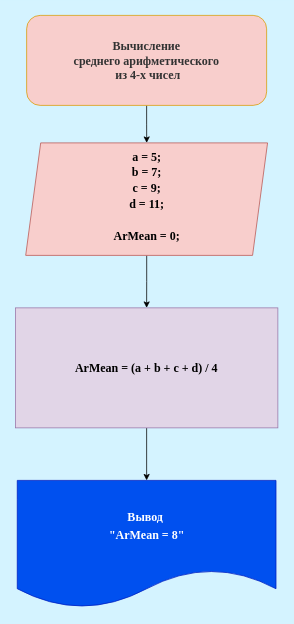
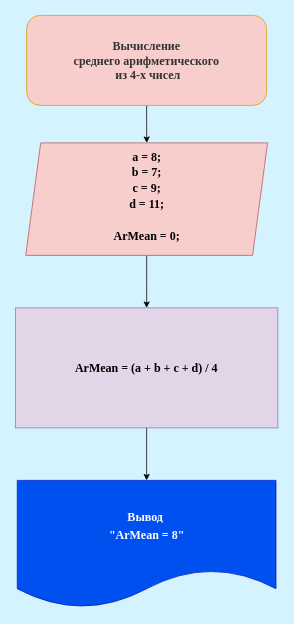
node "a = 5; b = 7; c = 9; d = 11; ArMean = 0;": label "a = 5; b = 7; c = 9; d = 11; ArMean = 0;" -> "a = 8; b = 7; c = 9; d = 11; ArMean = 0;"
